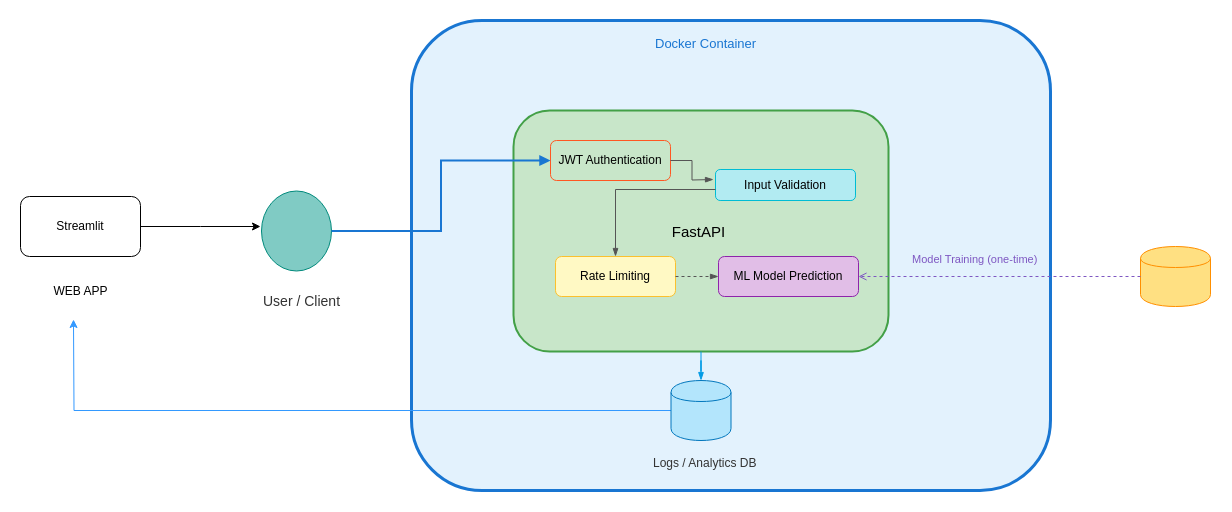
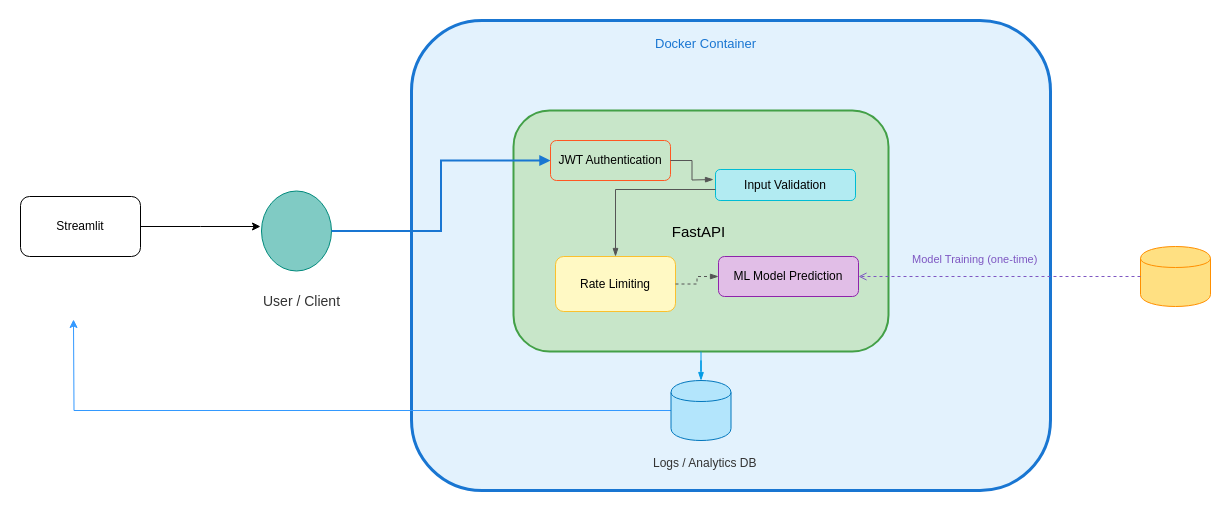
node "Rate Limiting": size 120x40 -> 120x55
node "WEB APP": removed
